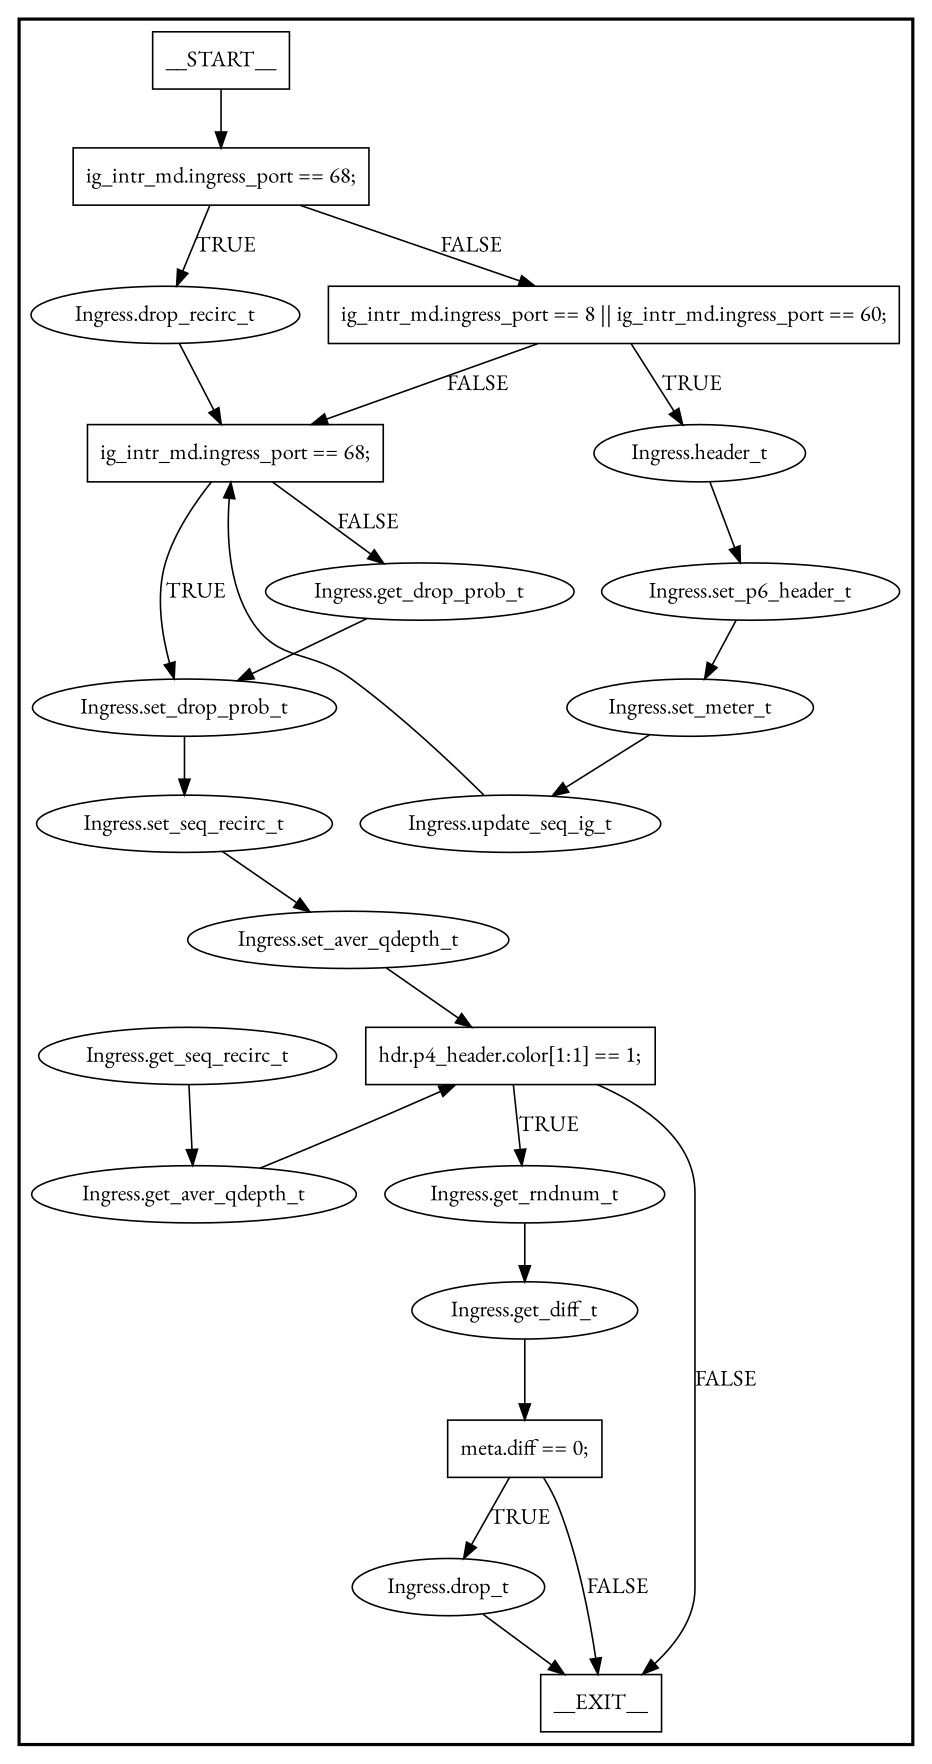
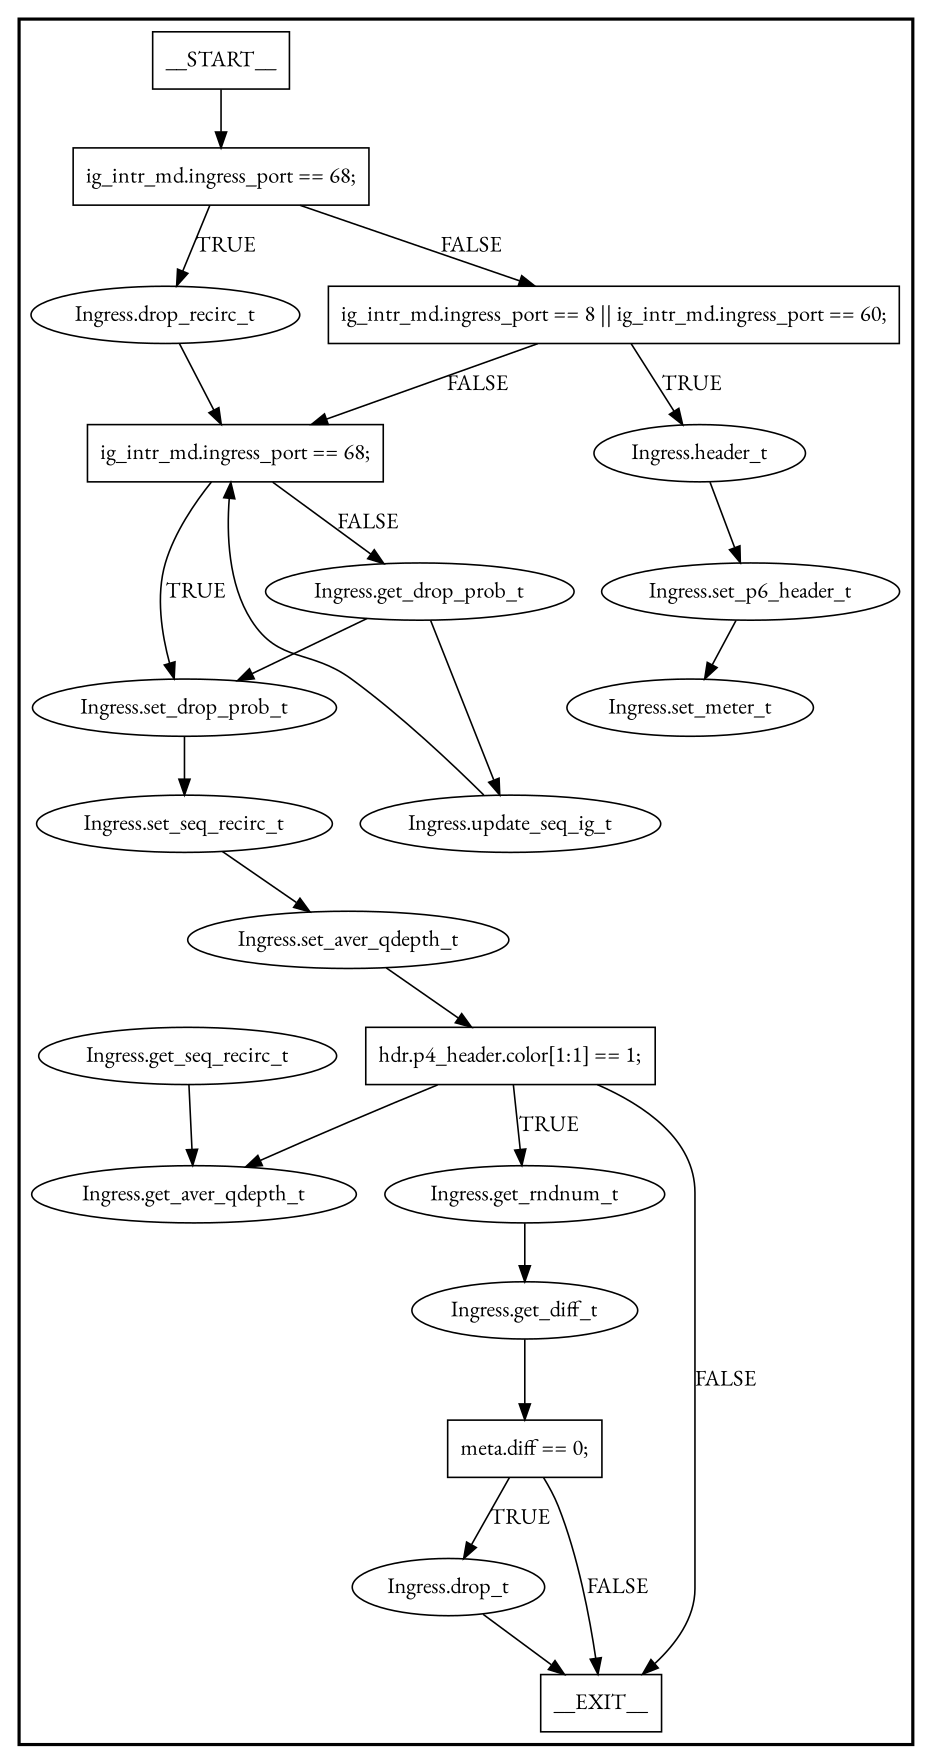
edge "Ingress.set_meter_t" -> "Ingress.update_seq_ig_t": now "Ingress.get_drop_prob_t" -> "Ingress.update_seq_ig_t"
edge "Ingress.get_aver_qdepth_t" -> "hdr.p4_header.color[1:1] == 1;": reversed
